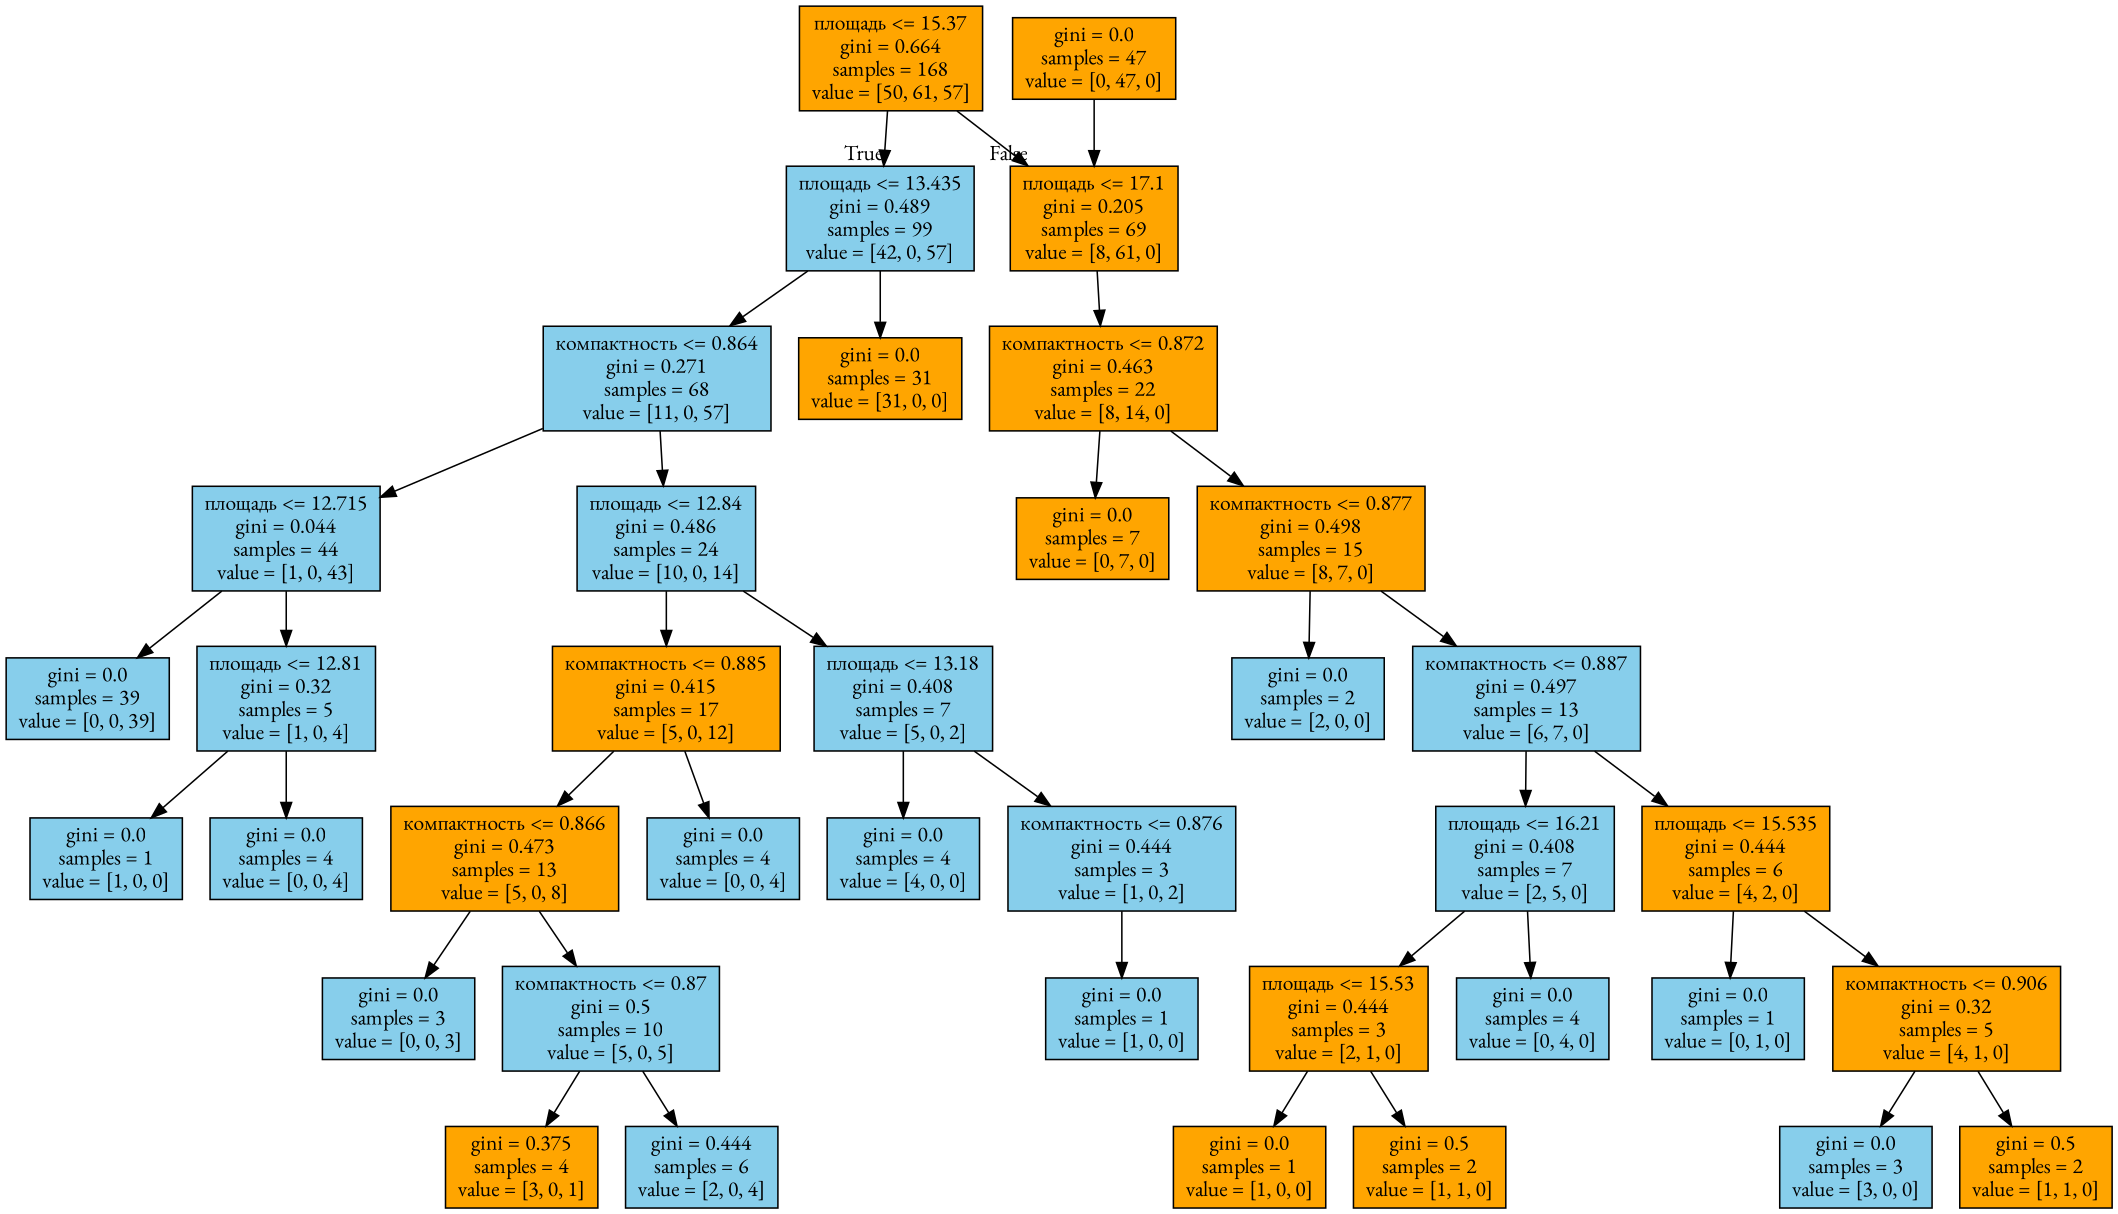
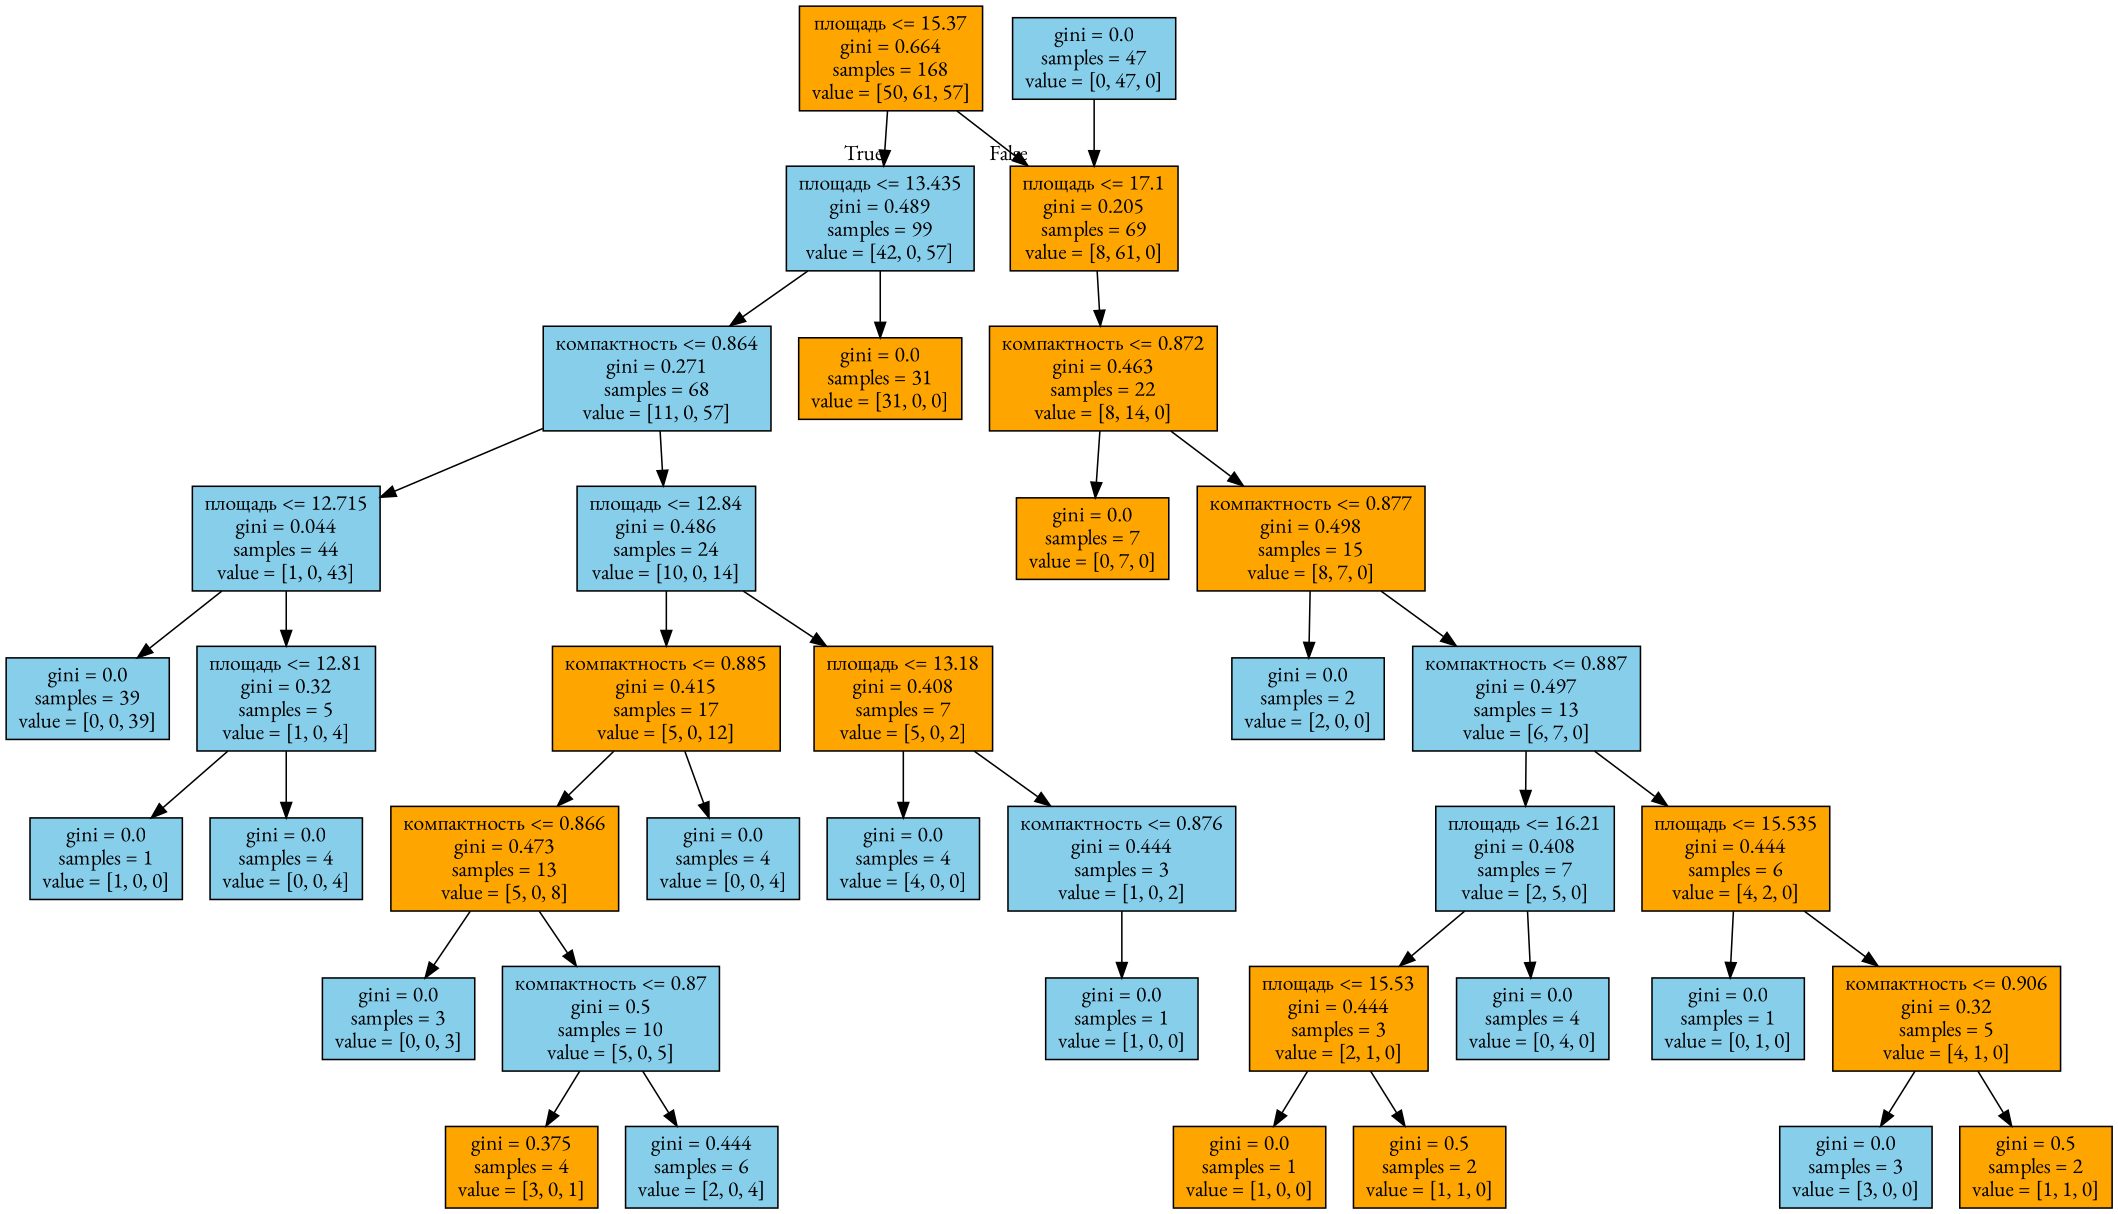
node "gini = 0.0 samples = 47 value = [0, 47, 0]": fillcolor orange -> skyblue
node "площадь <= 13.18 gini = 0.408 samples = 7 value = [5, 0, 2]": fillcolor skyblue -> orange
